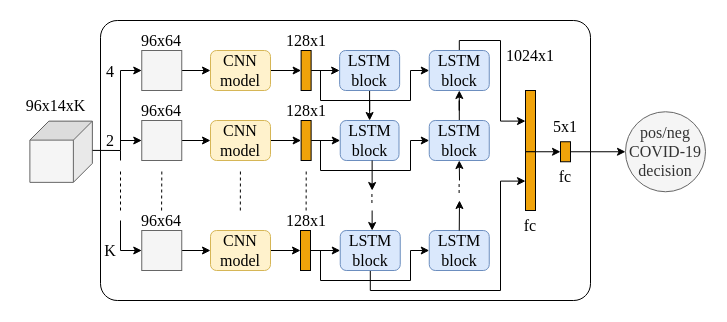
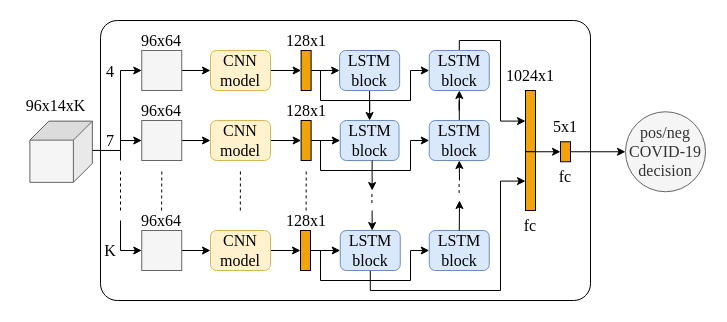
node "1024x1": moved (531, 56) -> (531, 76)
node "2": label "2" -> "7"
